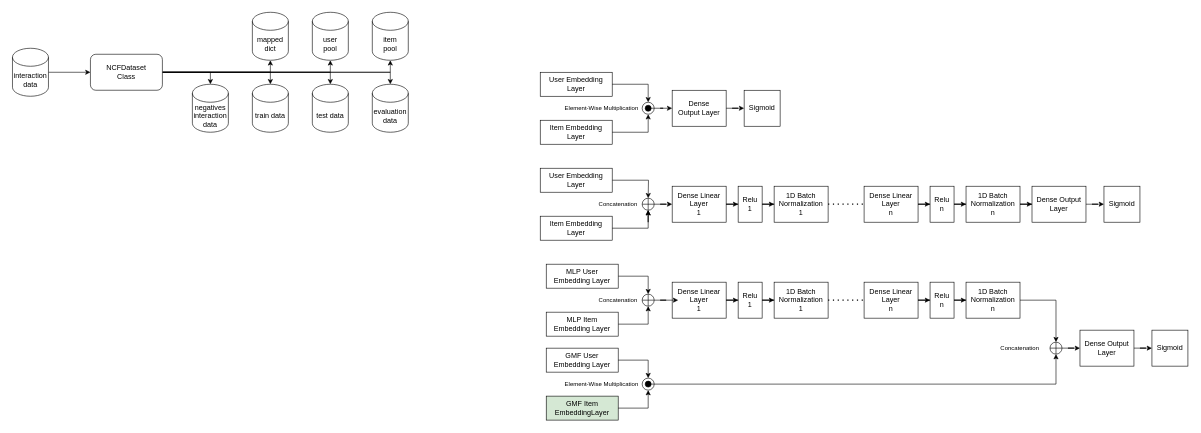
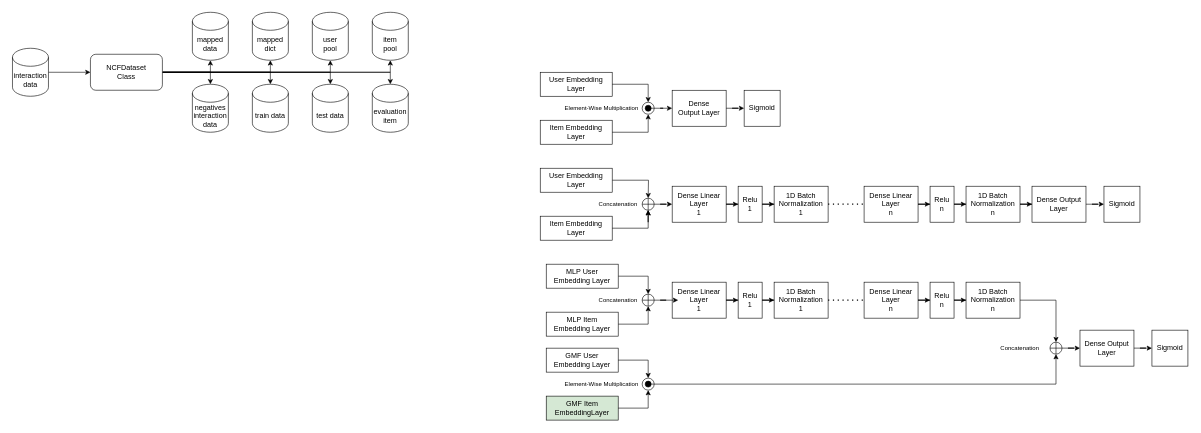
node "mapped data": added
edge "NCFDataset Class" -> "mapped data": added
node "evaluation data": label "evaluation data" -> "evaluation item"
